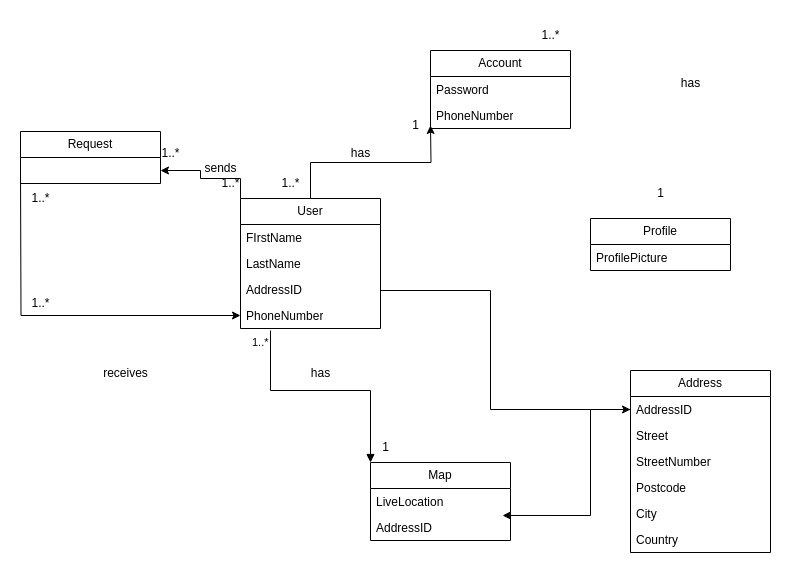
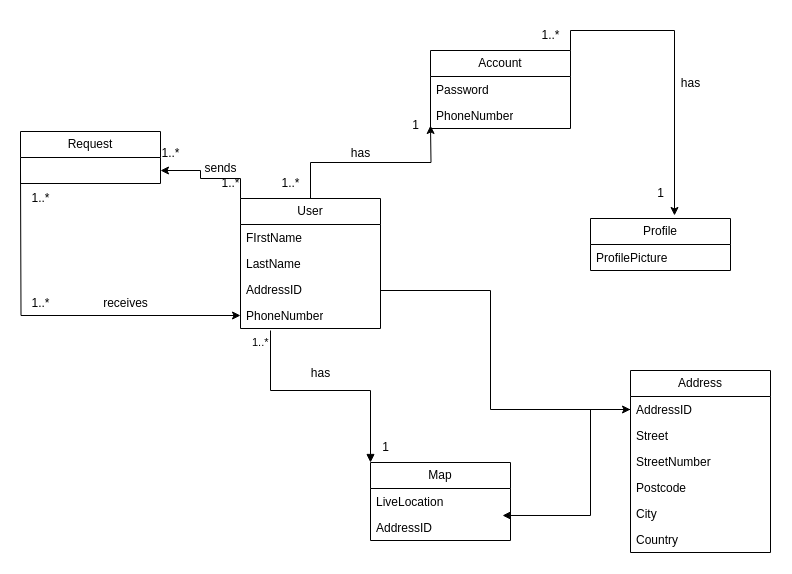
edge "Account" -> "Profile": added
node "receives": moved (126, 374) -> (126, 304)
